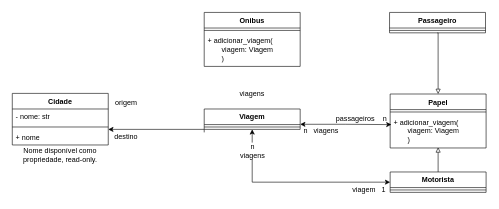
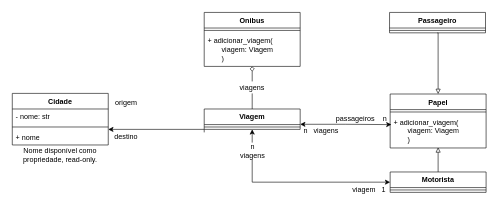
edge "Viagem" -> "Onibus": added
node "viagens": moved (252, 93) -> (252, 87)
